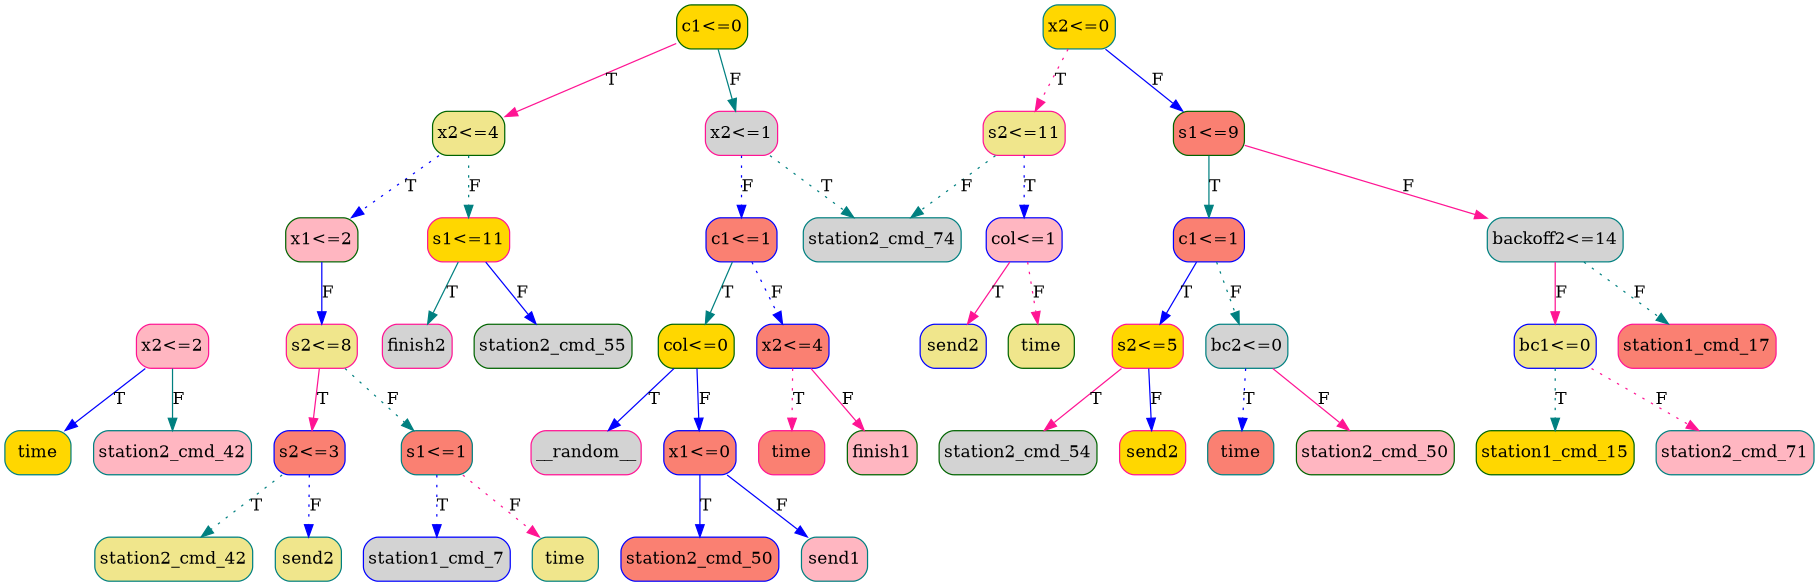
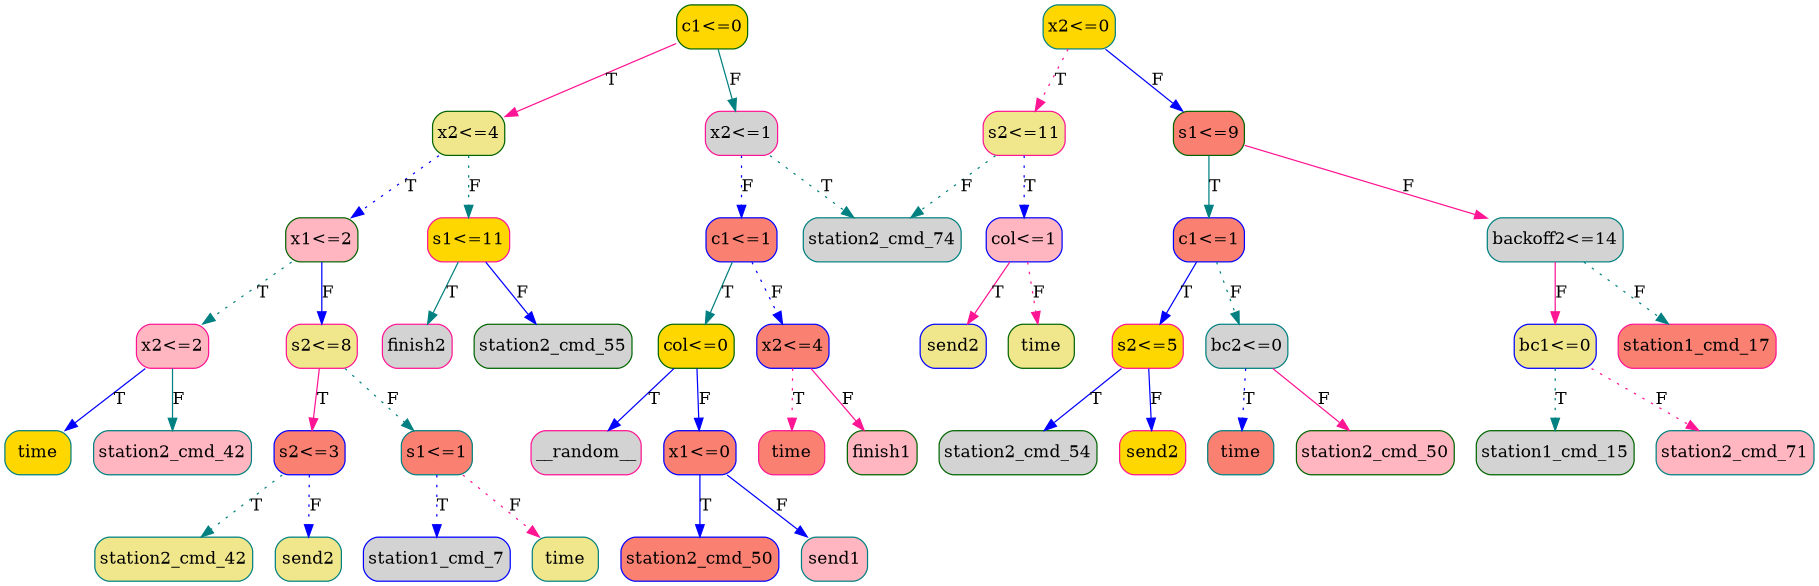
edge "x1<=2" -> "x2<=2": added, label "T"
edge "s2<=5" -> "station2_cmd_54": color deeppink -> blue
node "station1_cmd_15": fillcolor gold -> lightgrey
